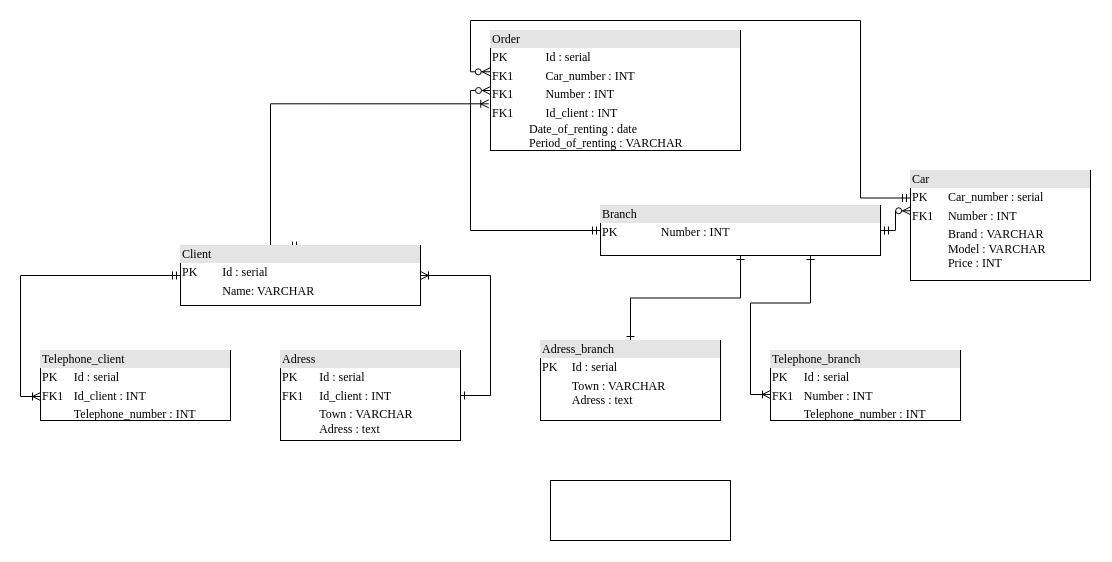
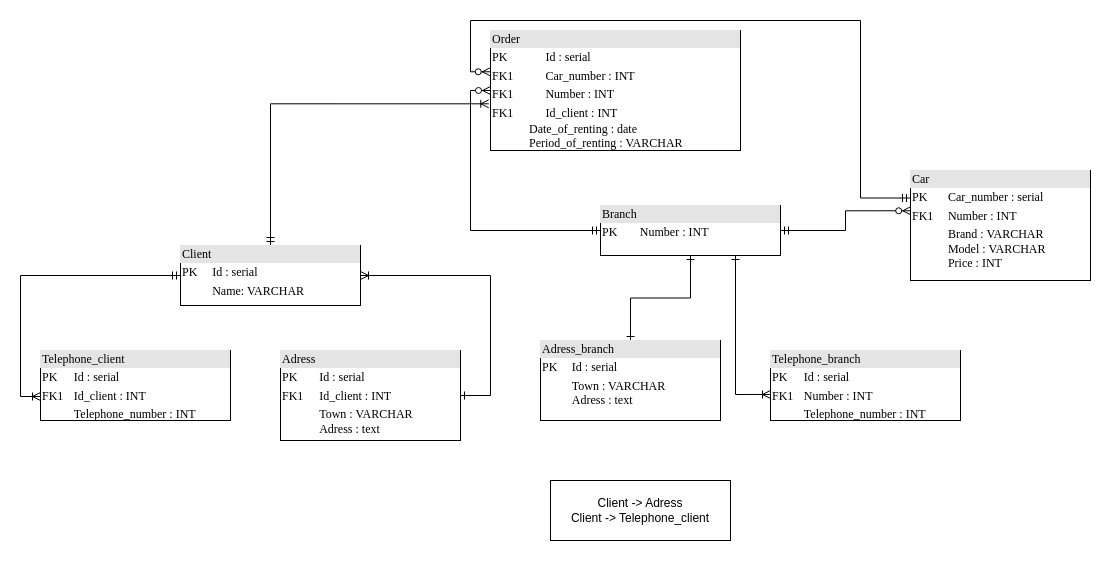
node "Branch PK Number : INT": size 280x50 -> 180x50
node "Client PK Id : serial Name: VARCHAR": size 240x60 -> 180x60
node "Client -> Adress Client -> Telephone_client": added
